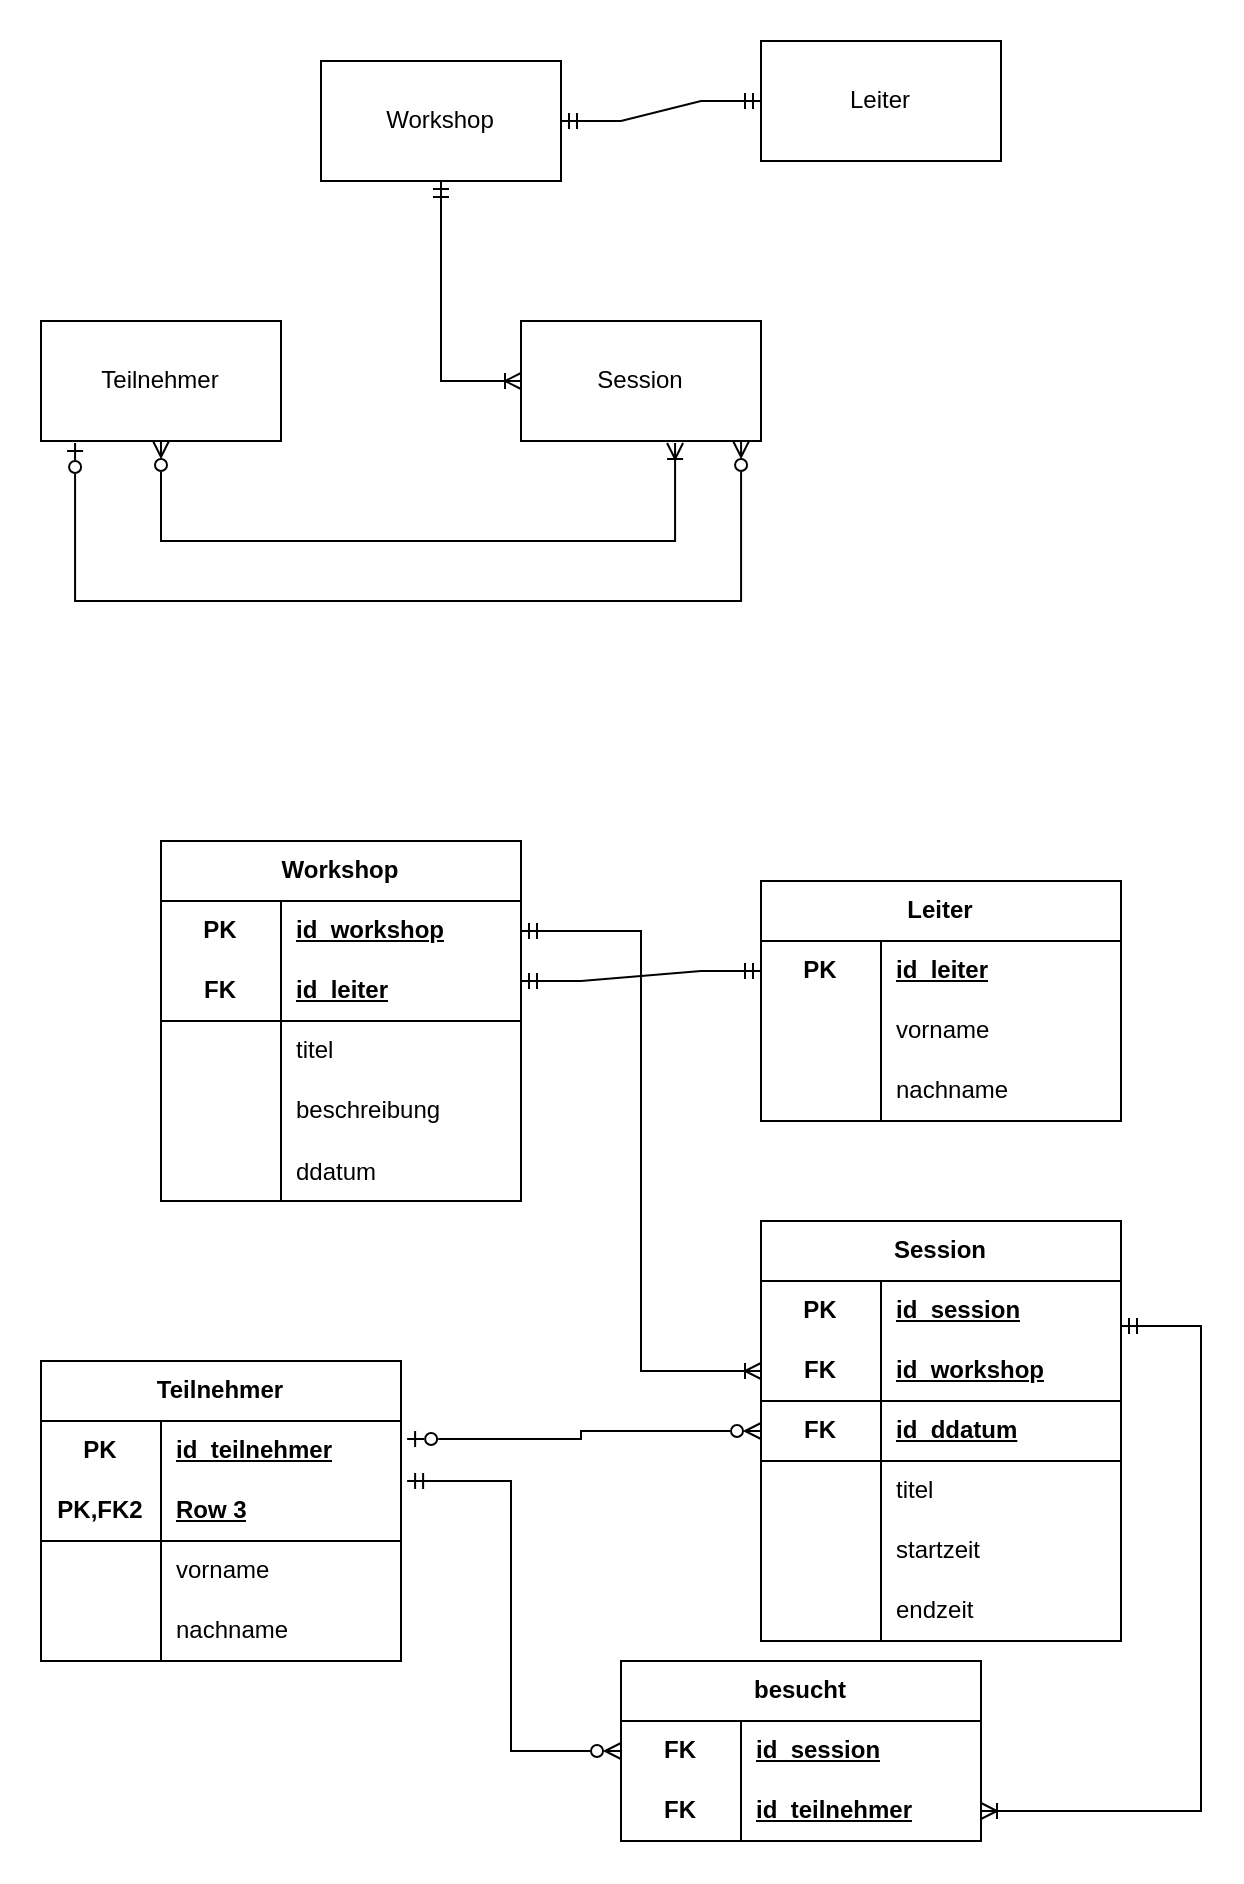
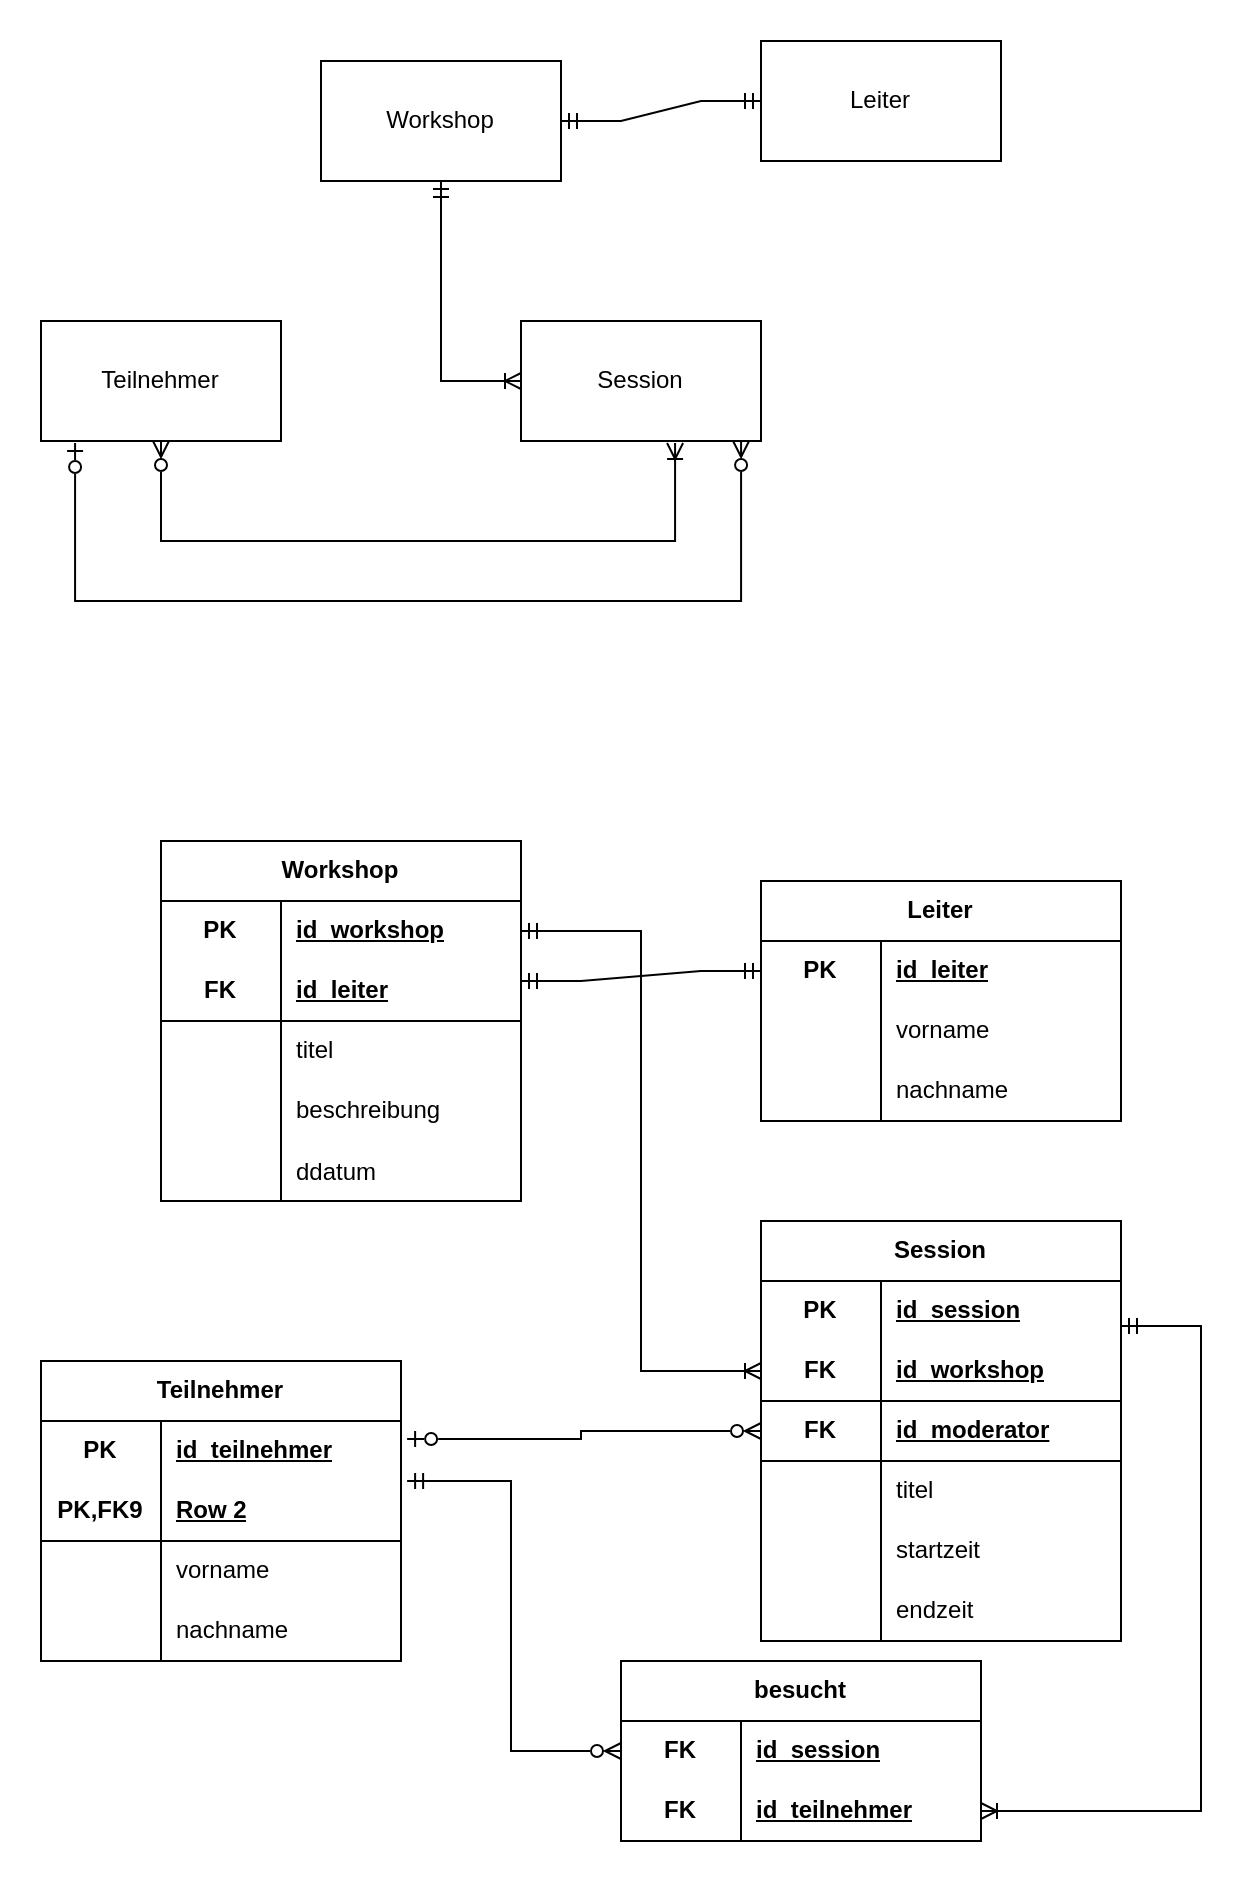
node "id_ddatum": label "id_ddatum" -> "id_moderator"
node "PK,FK2": label "PK,FK2" -> "PK,FK9"
node "Row 3": label "Row 3" -> "Row 2"
